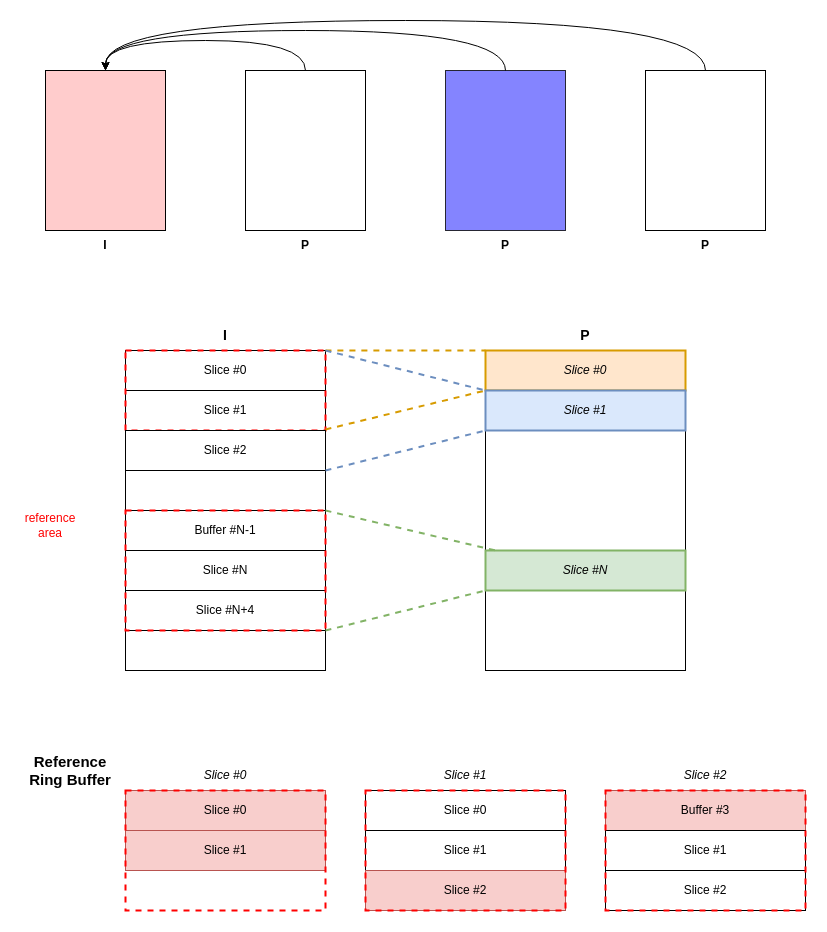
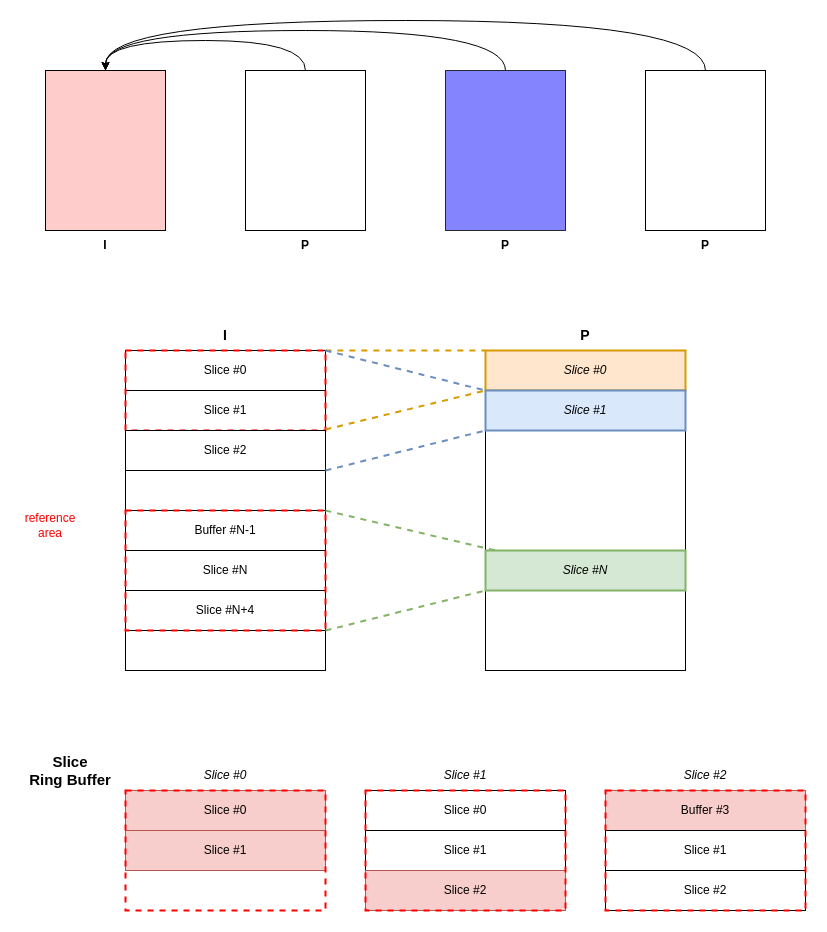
node "ReferenceRing Buffer": label "ReferenceRing Buffer" -> "SliceRing Buffer"
